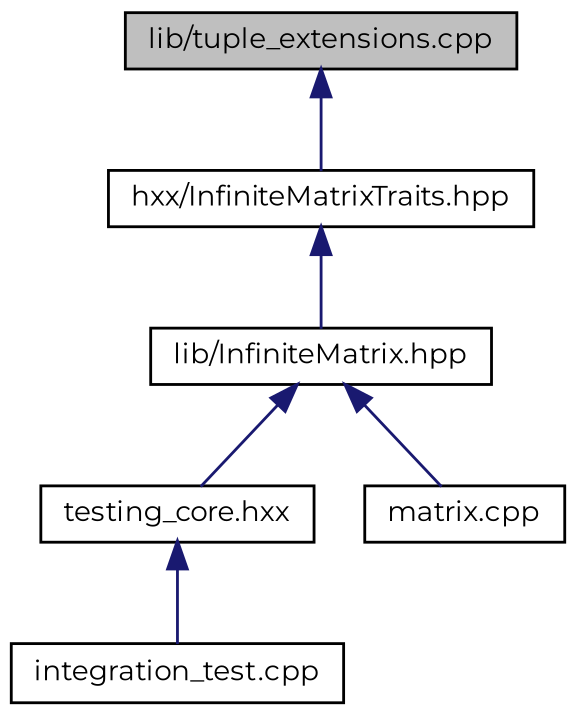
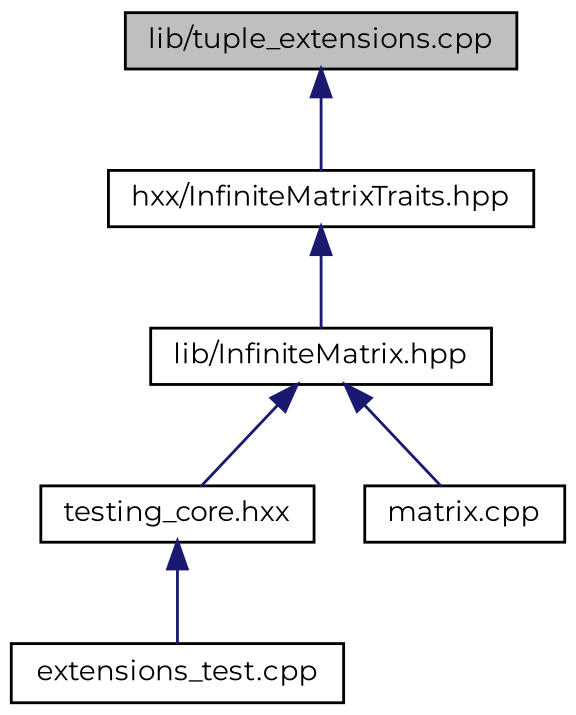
node "integration_test.cpp": label "integration_test.cpp" -> "extensions_test.cpp"
